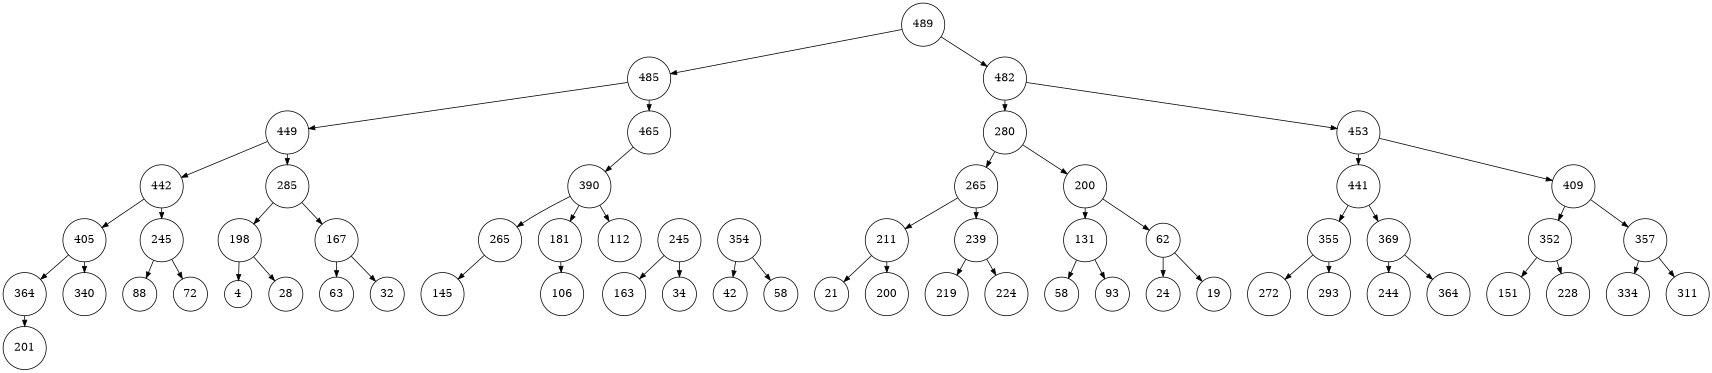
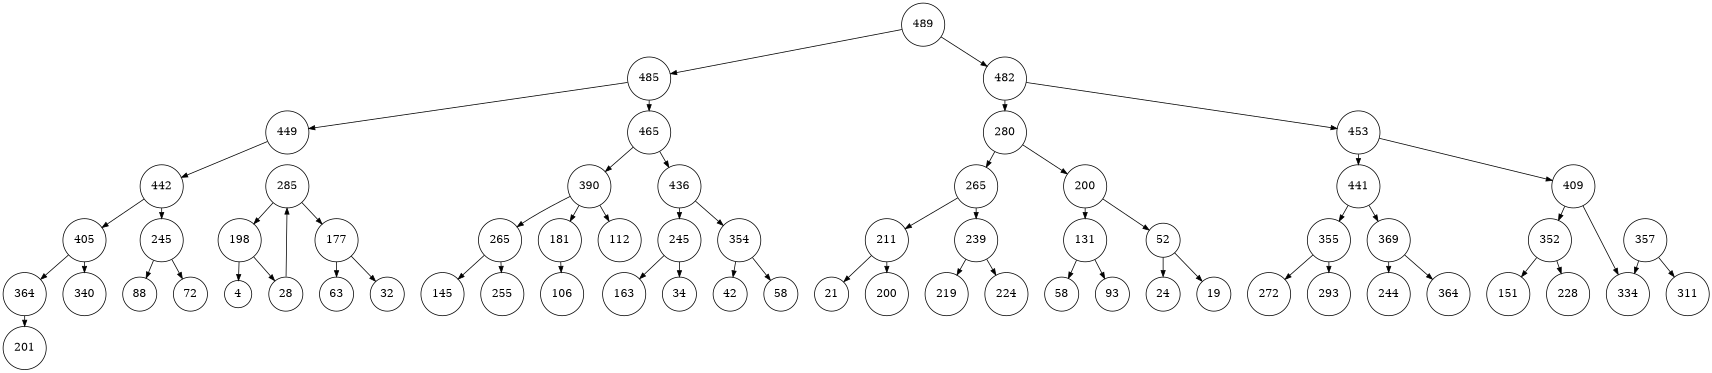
edge "449" -> "285": now "28" -> "285"
node "436": added
edge "409" -> "357": now "409" -> "334"
node "167": label "167" -> "177"
node "62": label "62" -> "52"
node "255": added
